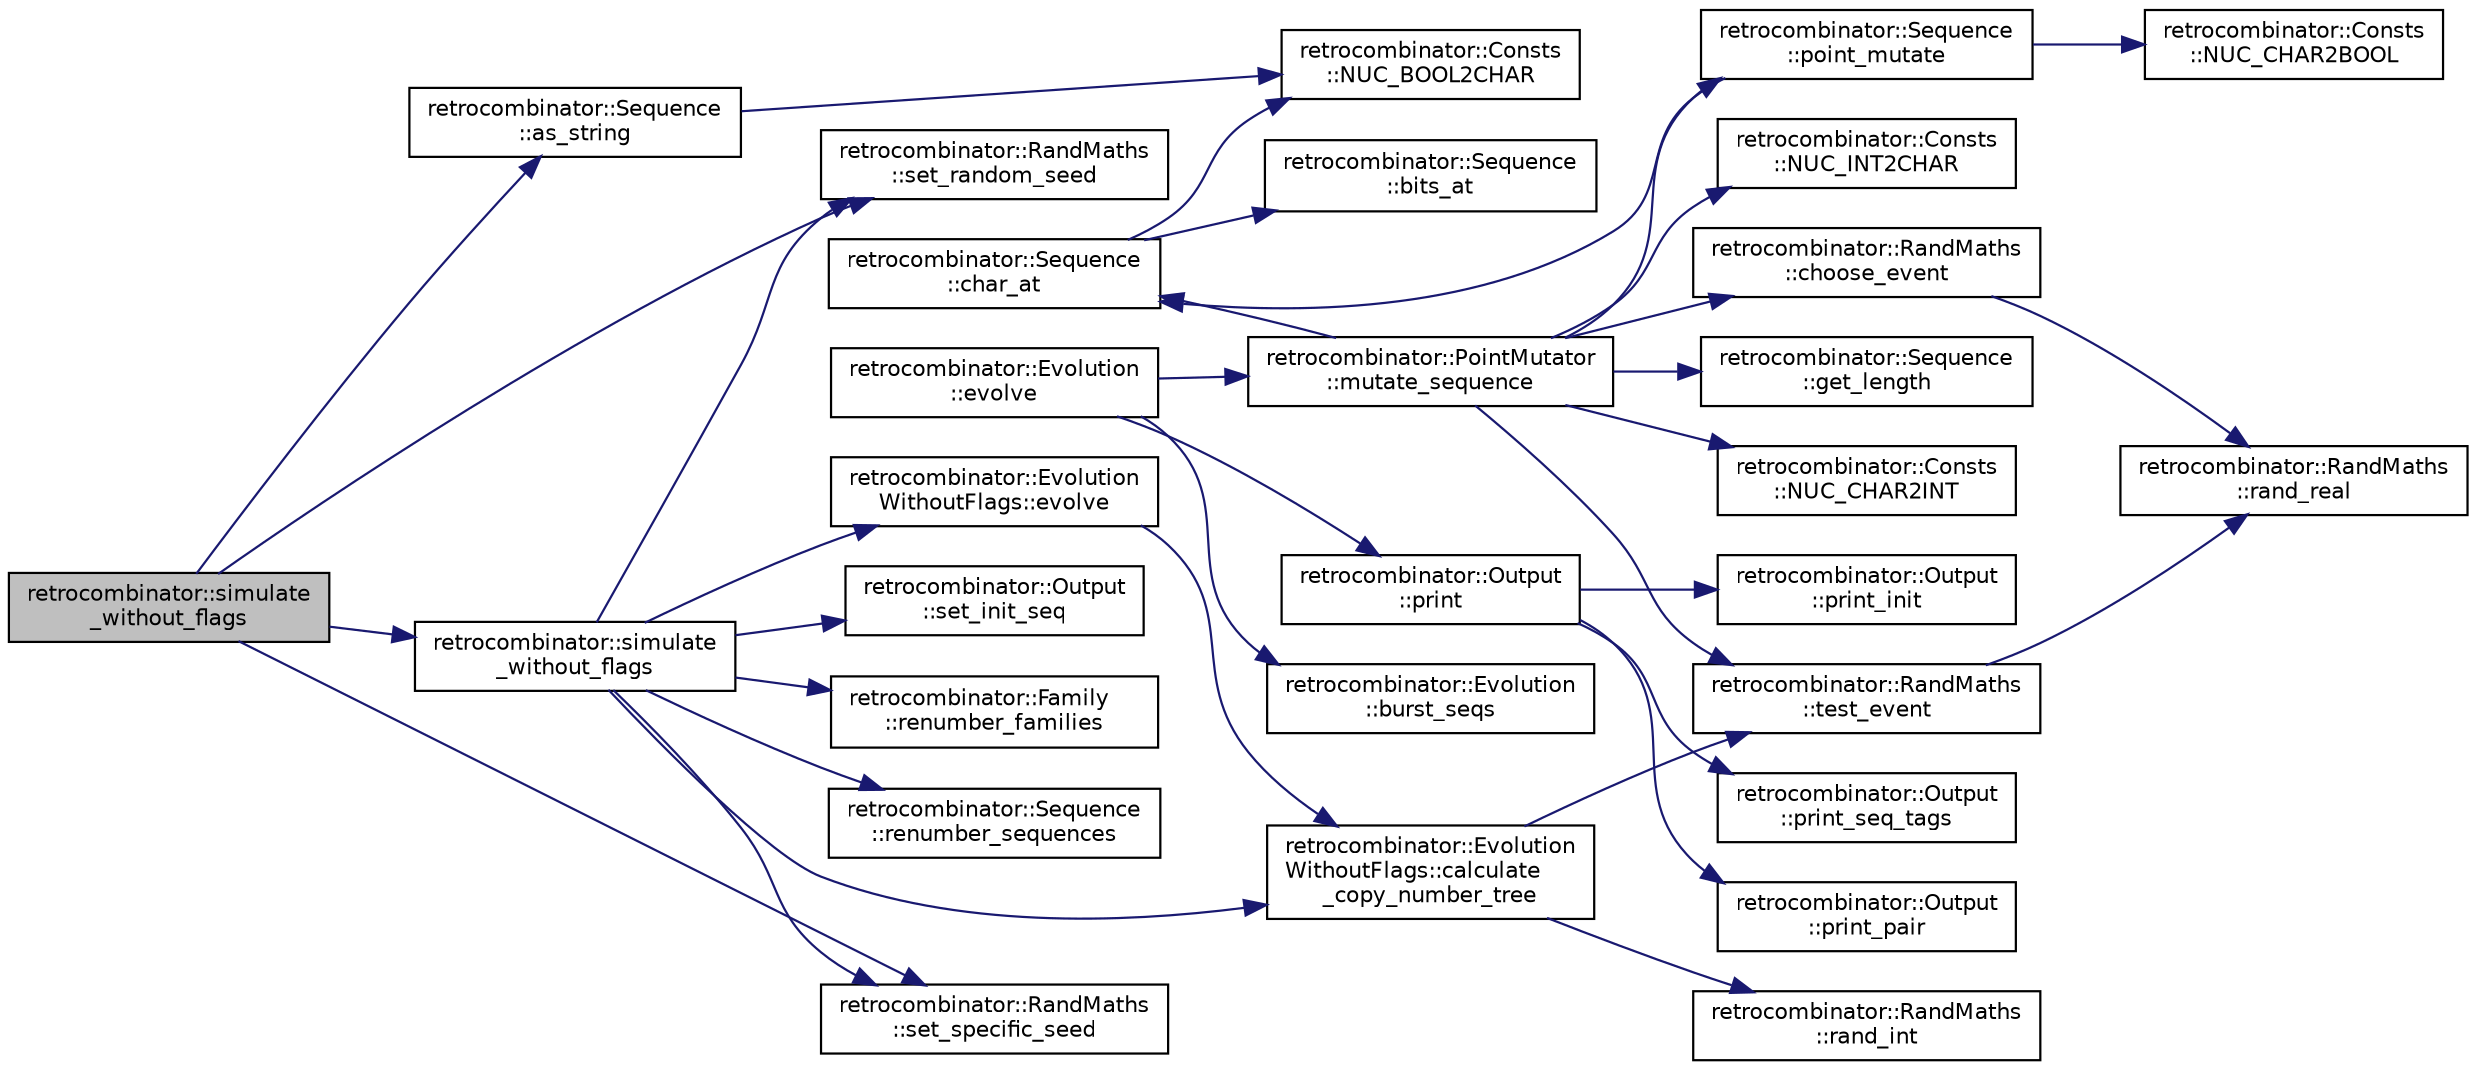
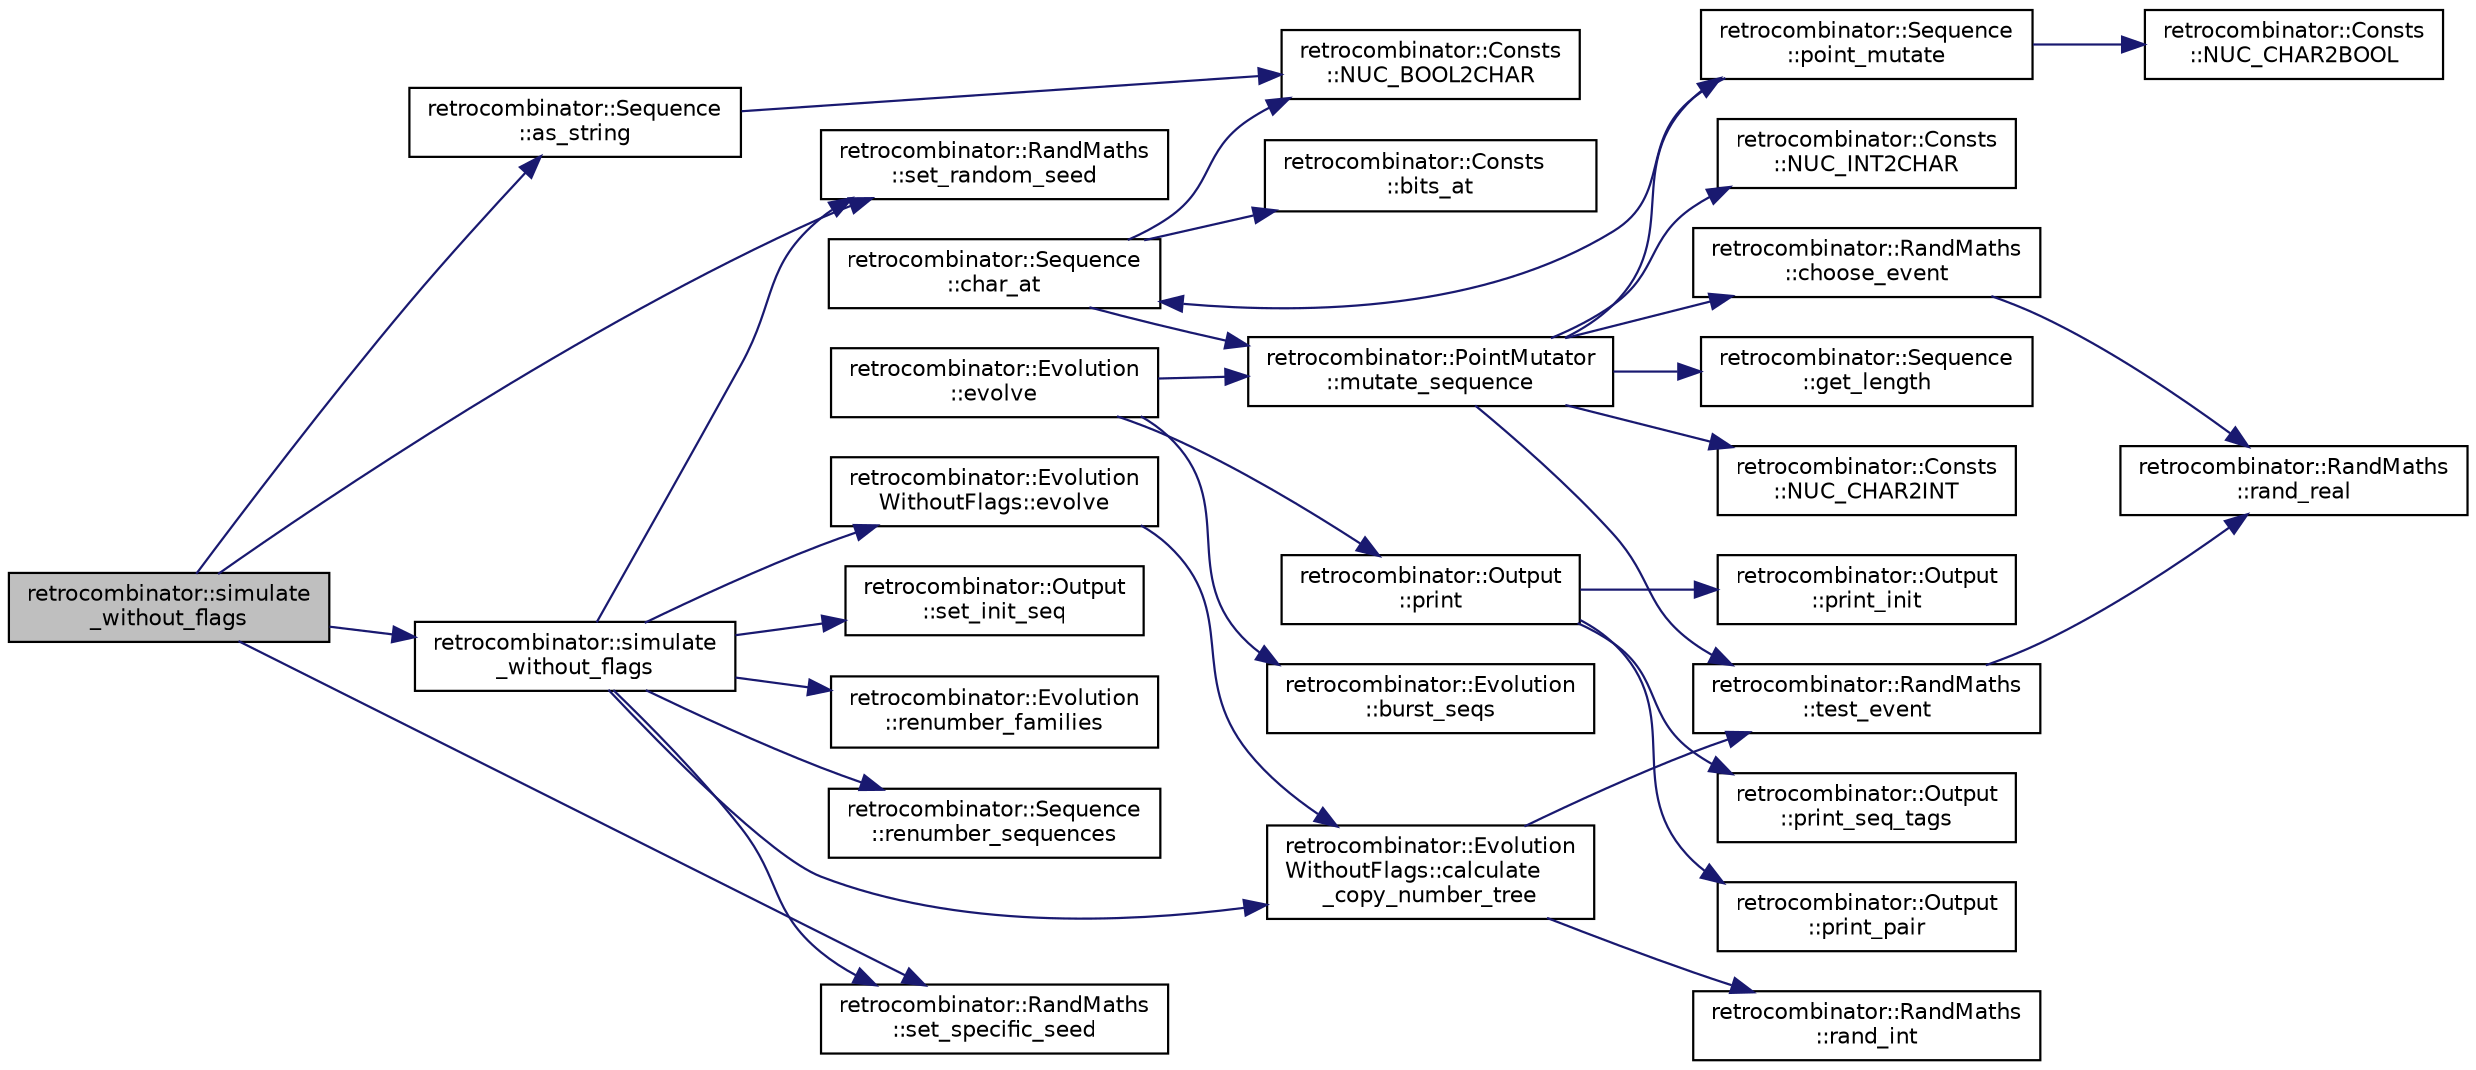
node "retrocombinator::Sequence ::bits_at": label "retrocombinator::Sequence ::bits_at" -> "retrocombinator::Consts ::bits_at"
edge "retrocombinator::PointMutator ::mutate_sequence" -> "retrocombinator::Sequence ::char_at": reversed
node "retrocombinator::Family ::renumber_families": label "retrocombinator::Family ::renumber_families" -> "retrocombinator::Evolution ::renumber_families"
